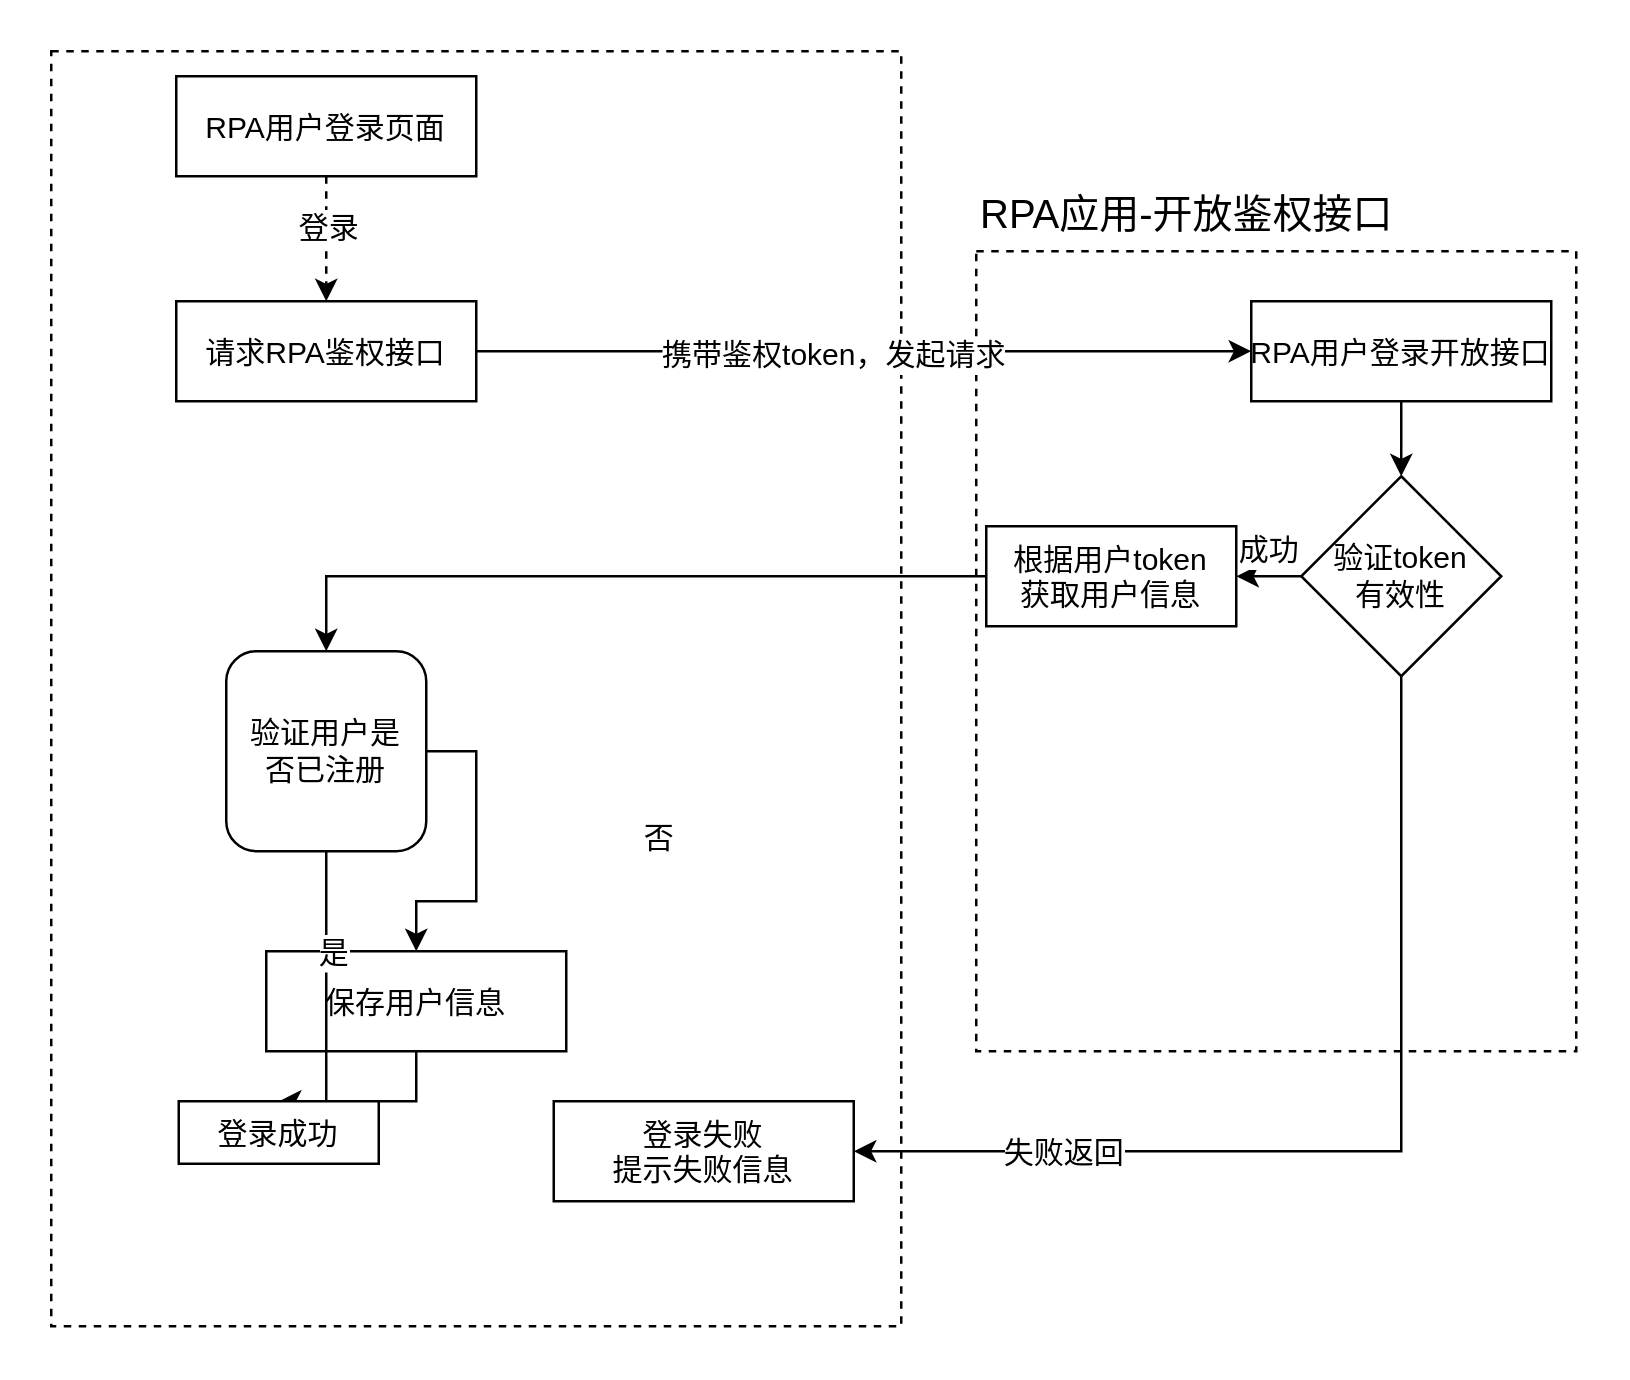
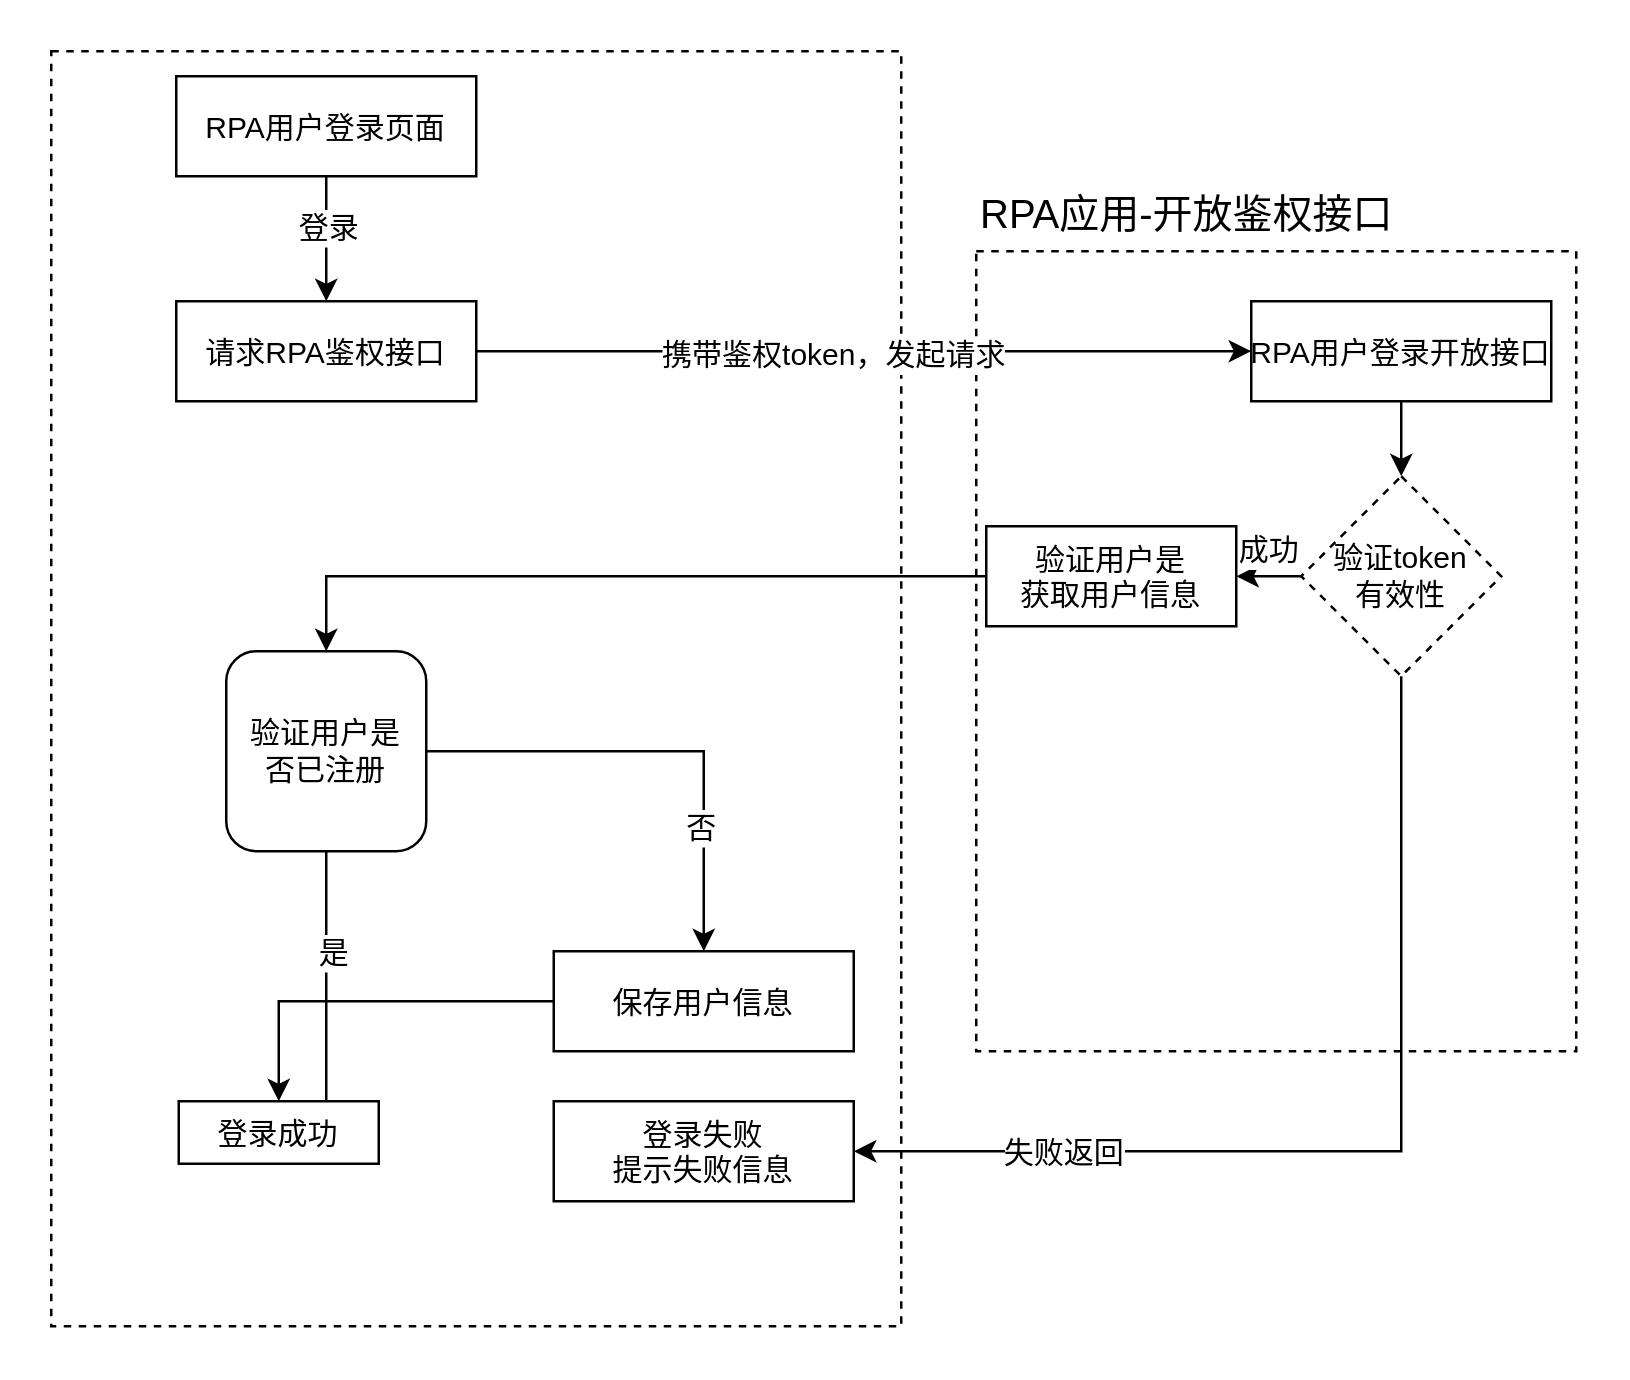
edge "RPA用户登录页面" -> "请求RPA鉴权接口": style dashed -> solid
node "根据用户token 获取用户信息": label "根据用户token 获取用户信息" -> "验证用户是 获取用户信息"
node "验证token 有效性": style solid -> dashed
node "保存用户信息": moved (416, 1001) -> (704, 1001)
